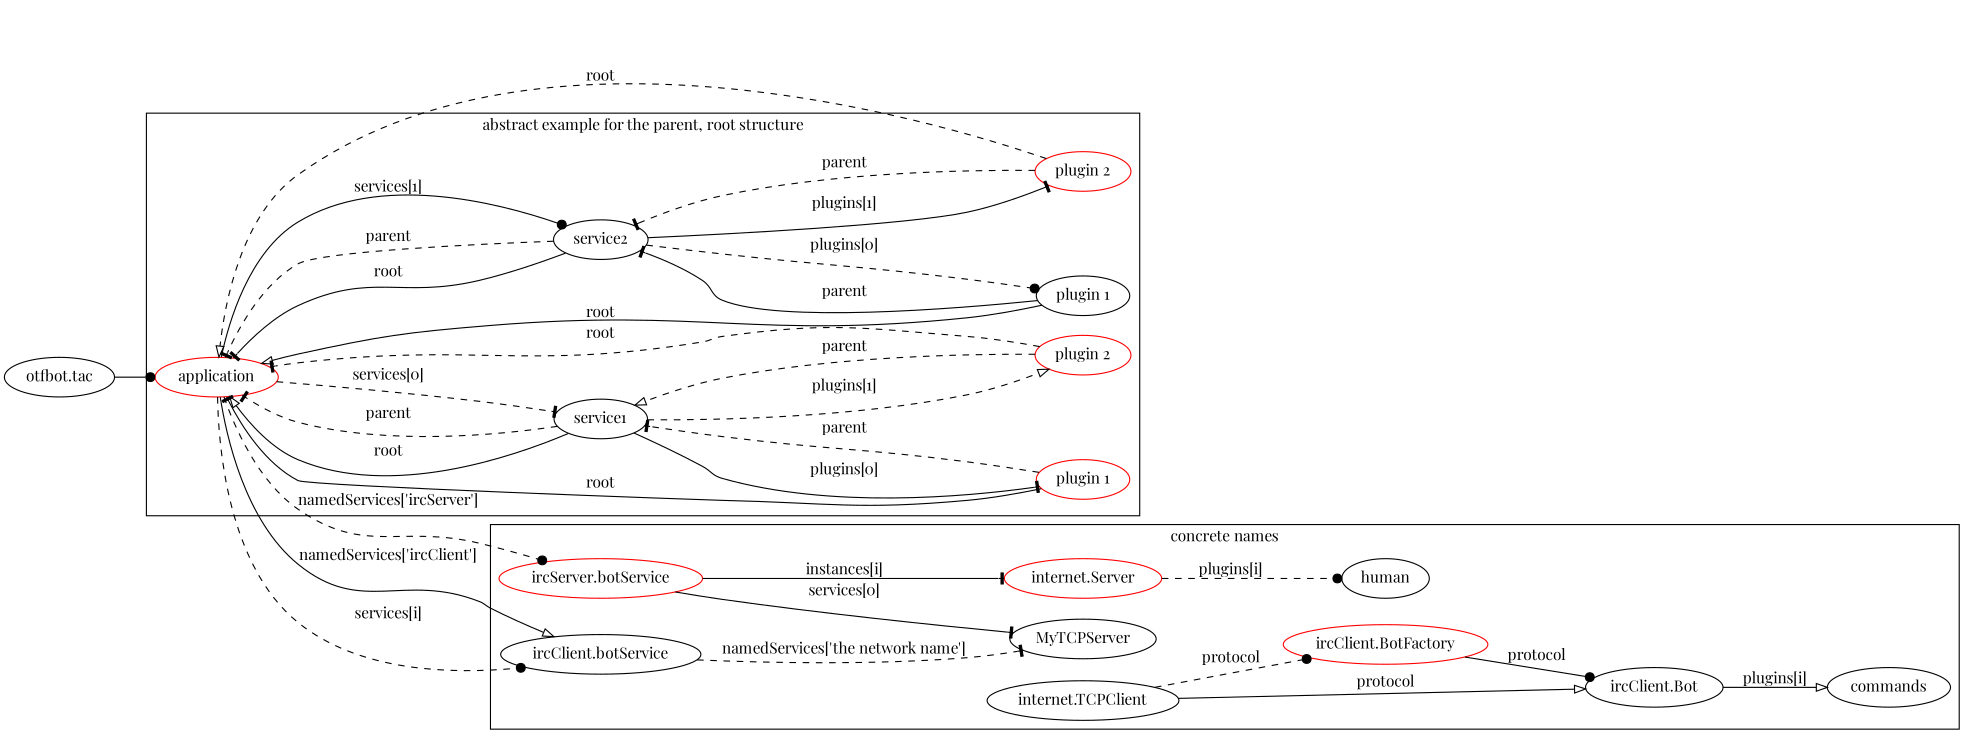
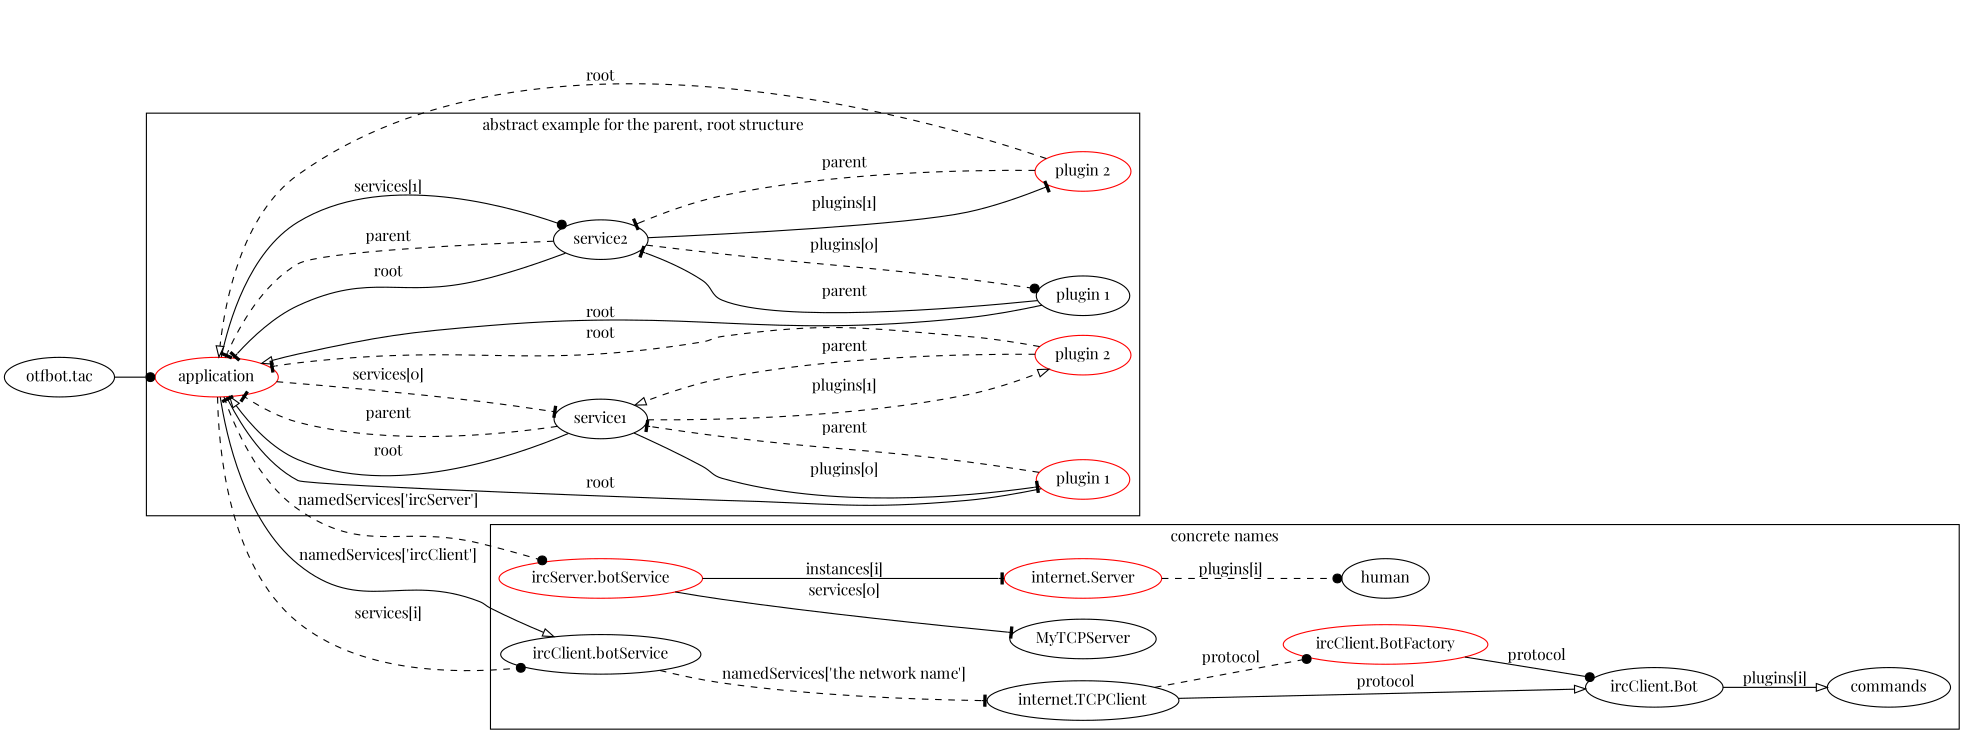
edge "ircClient.botService" -> "MyTCPServer": now "ircClient.botService" -> "internet.TCPClient"
